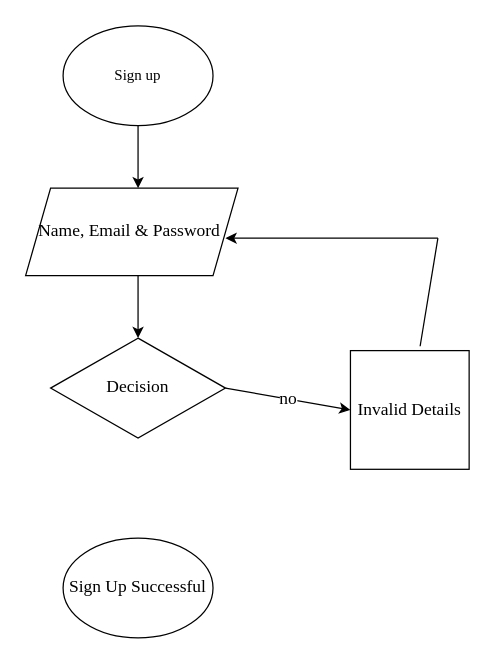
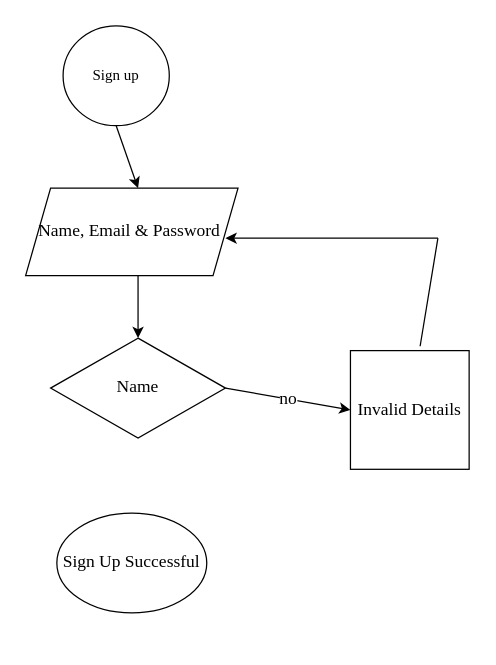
node "Sign up": size 150x100 -> 106x100
node "Decision": label "Decision" -> "Name"
node "Sign Up Successful": moved (138, 588) -> (132, 563)
